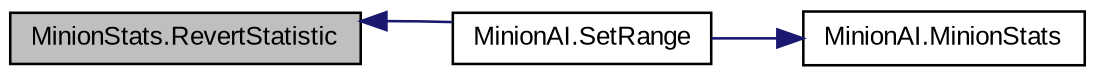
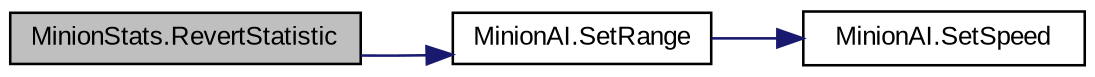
edge "MinionAI.SetRange" -> "MinionStats.RevertStatistic": reversed
node "MinionAI.MinionStats": label "MinionAI.MinionStats" -> "MinionAI.SetSpeed"
